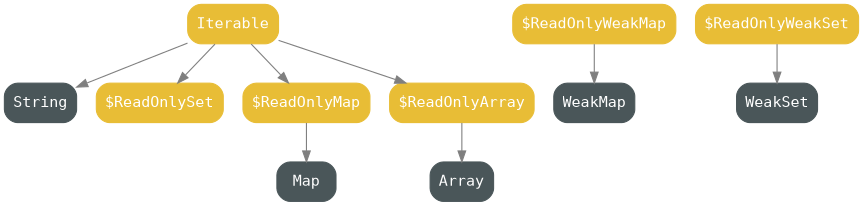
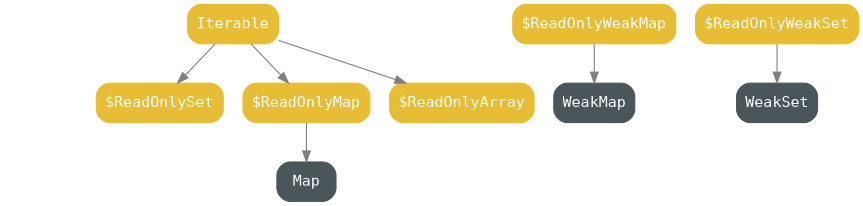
node "String": removed
node "Array": removed
